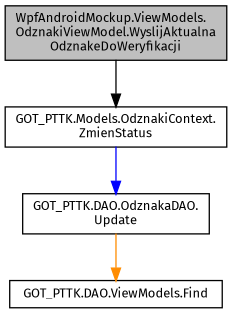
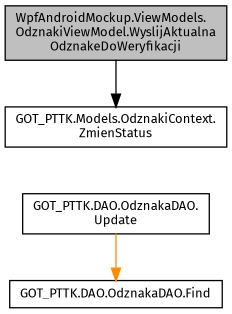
edge "GOT_PTTK.Models.OdznakiContext. ZmienStatus" -> "GOT_PTTK.DAO.OdznakaDAO. Update": removed
node "GOT_PTTK.DAO.ViewModels.Find": label "GOT_PTTK.DAO.ViewModels.Find" -> "GOT_PTTK.DAO.OdznakaDAO.Find"
